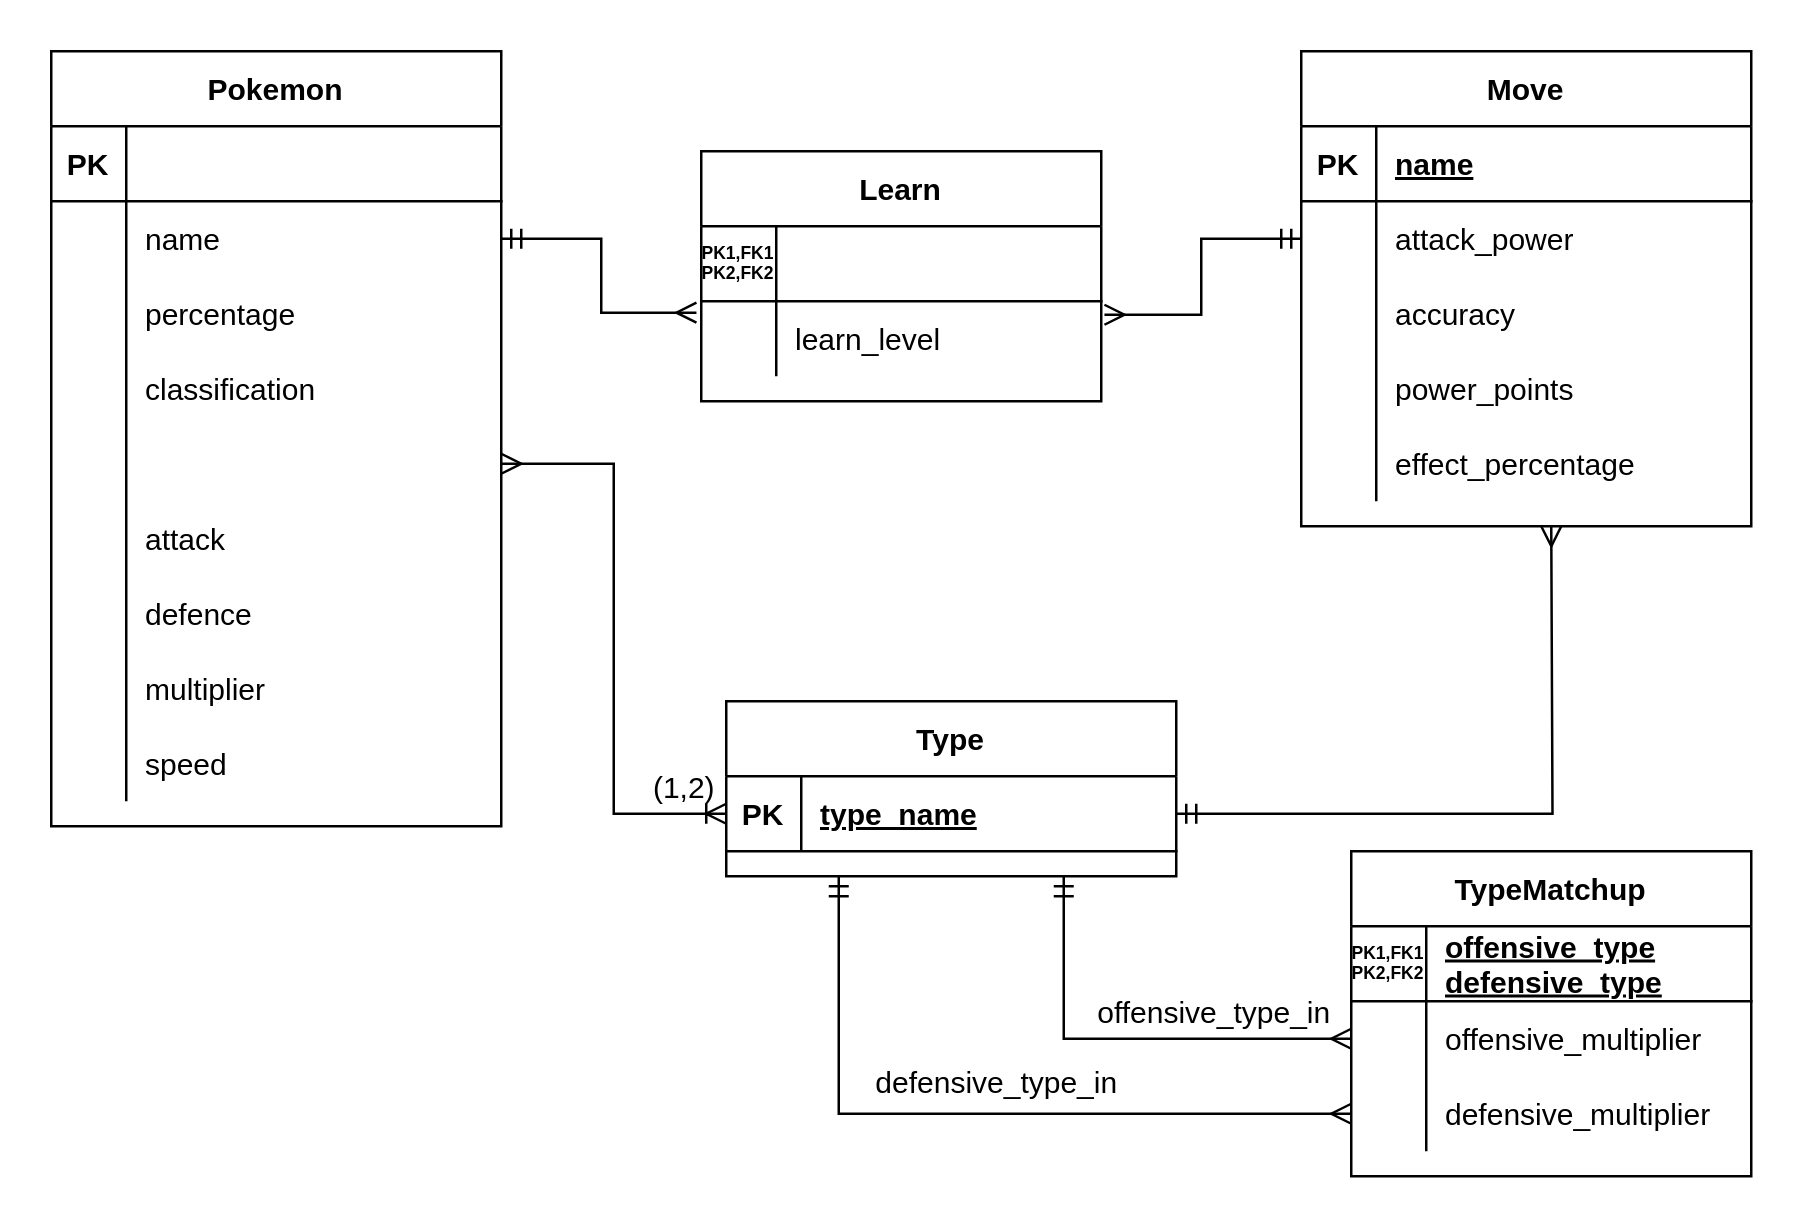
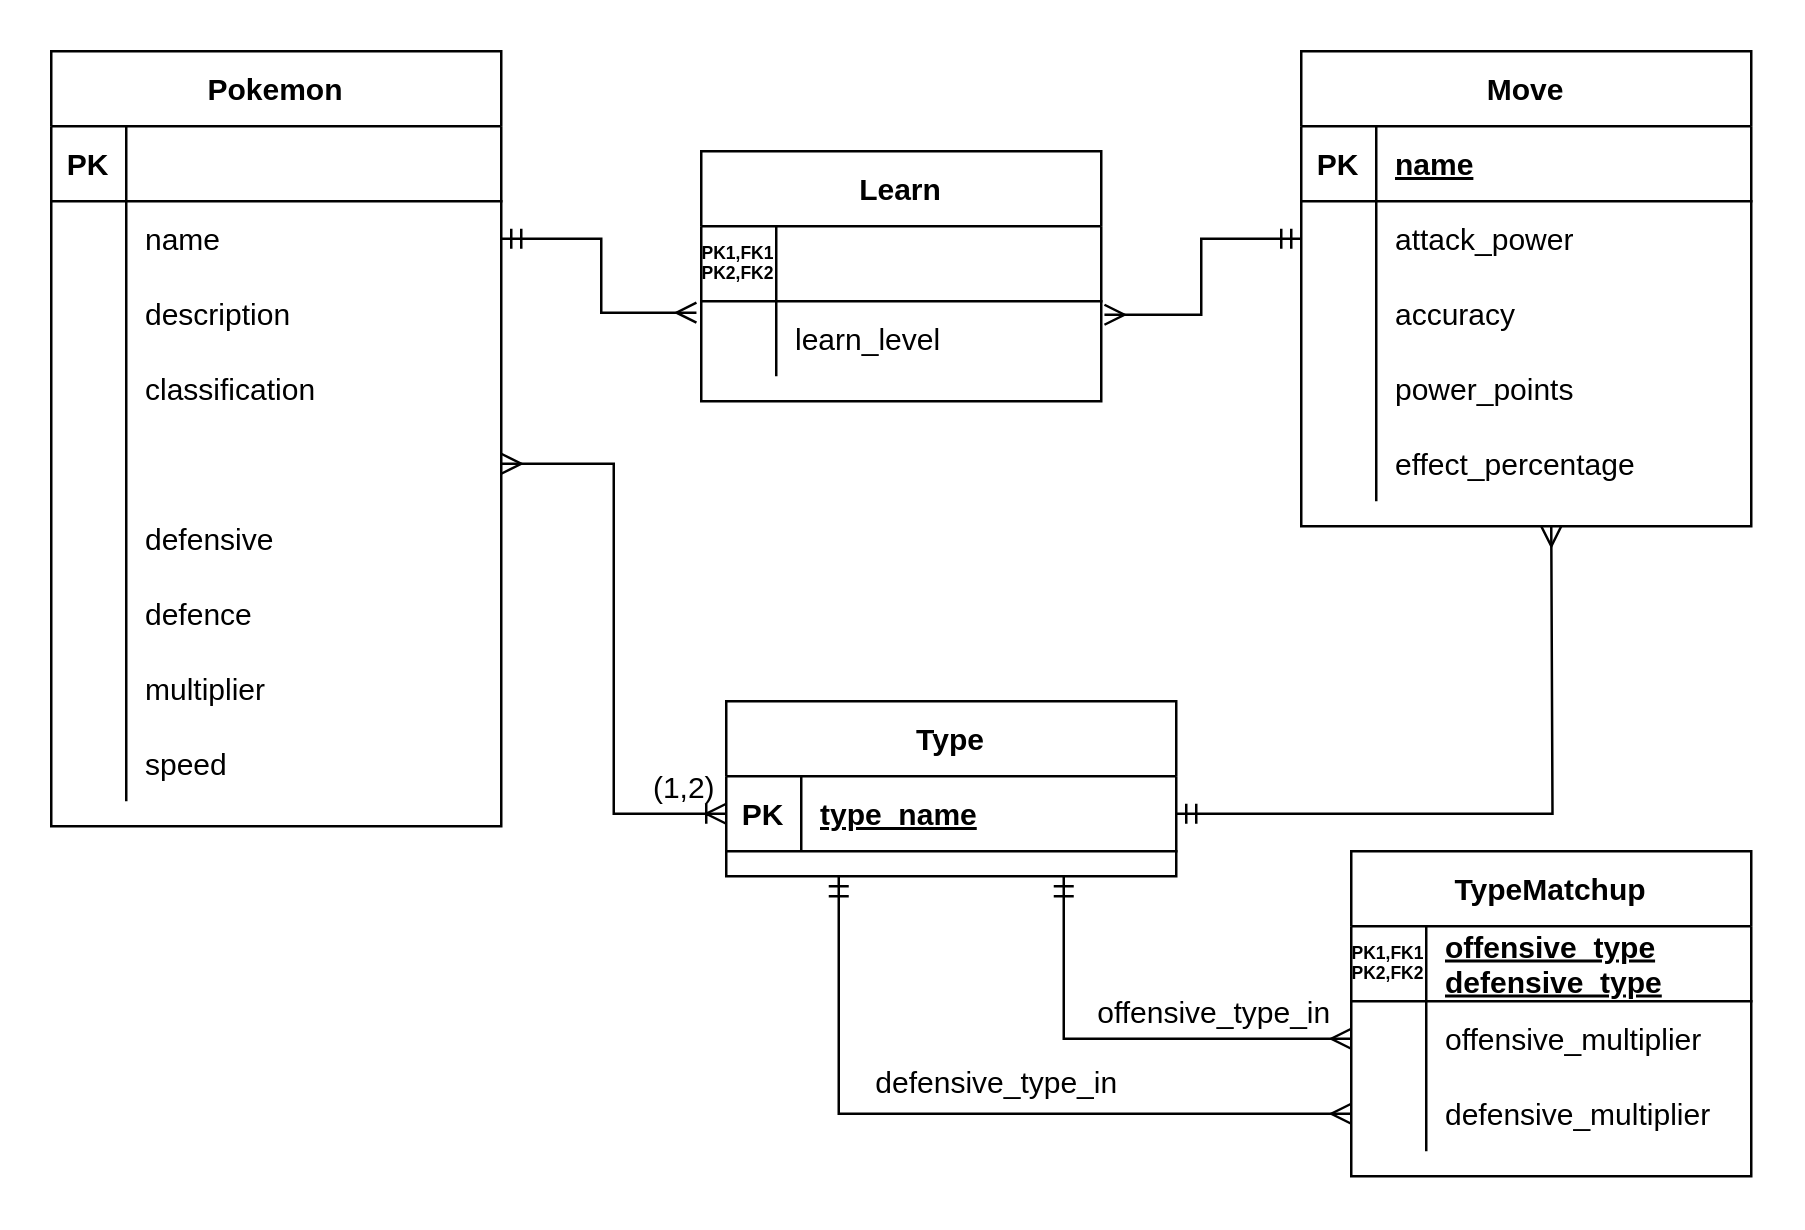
node "percentage": label "percentage" -> "description"
node "attack": label "attack" -> "defensive"
